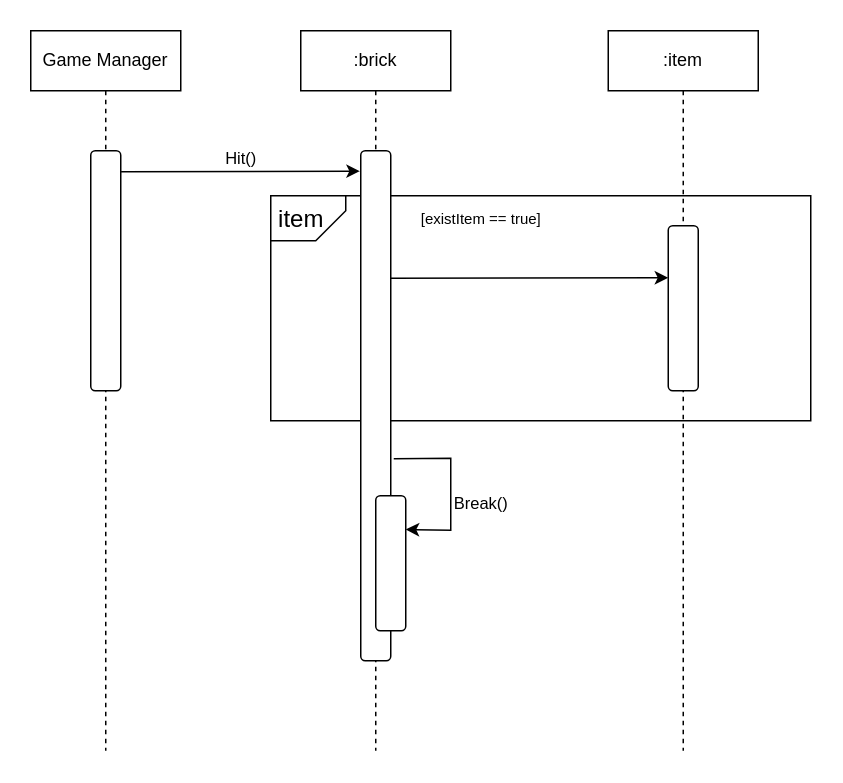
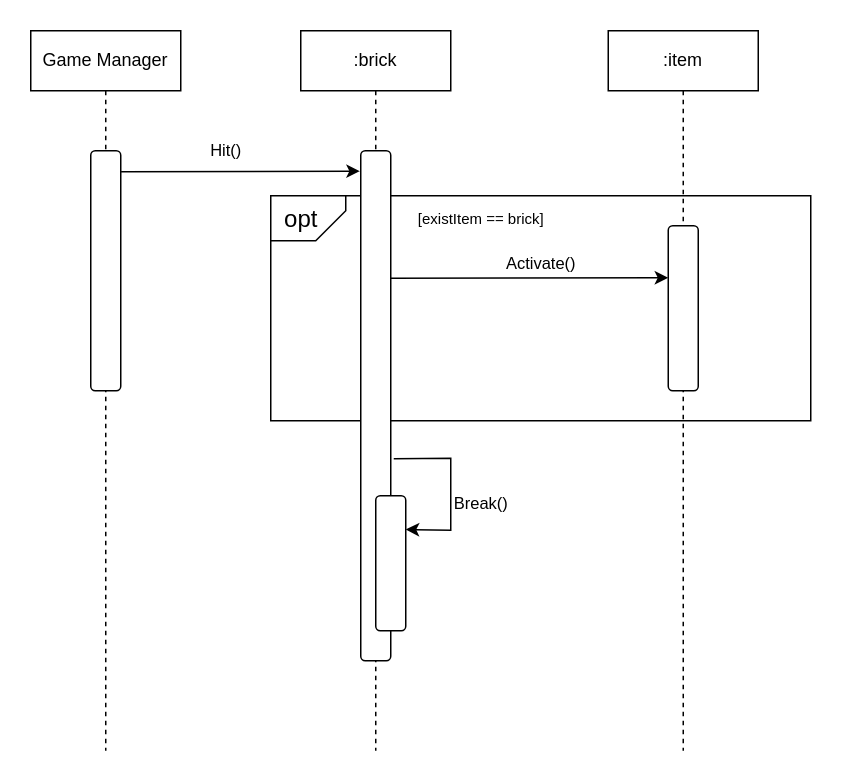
node "Hit()": moved (241, 158) -> (226, 151)
node "item": label "item" -> "opt"
node "[existItem == true]": label "[existItem == true]" -> "[existItem == brick]"
node "Activate()": added
